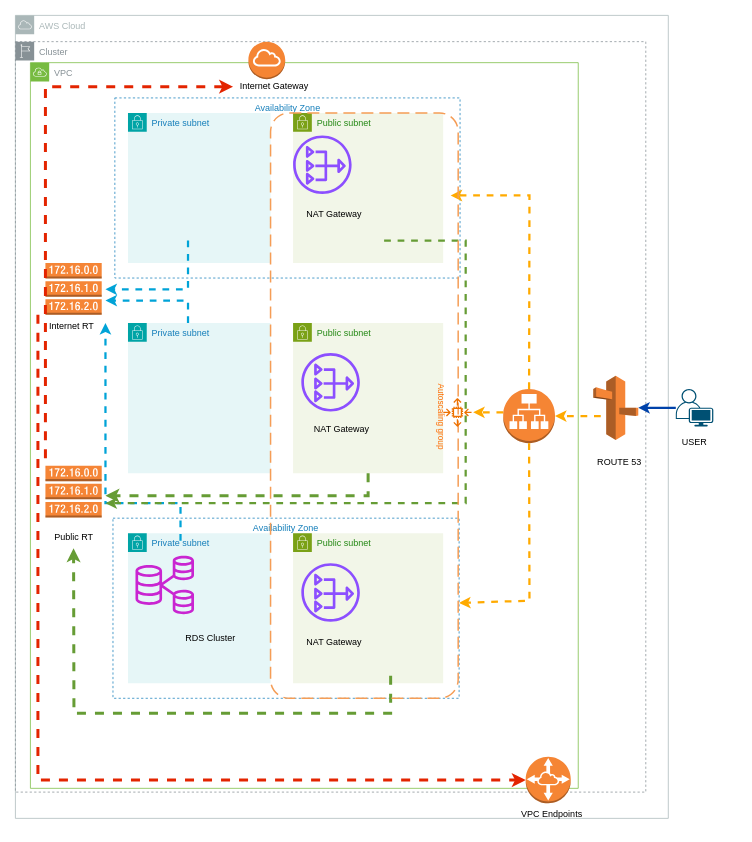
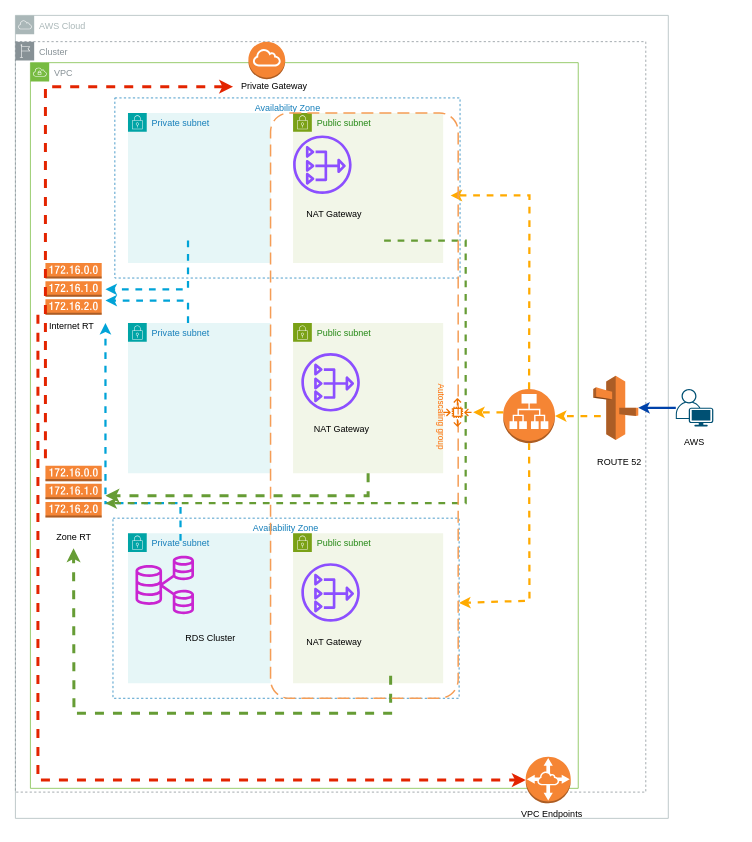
node "Internet Gateway": label "Internet Gateway" -> "Private Gateway"
node "USER": label "USER" -> "AWS"
node "ROUTE 53": label "ROUTE 53" -> "ROUTE 52"
node "Public RT": label "Public RT" -> "Zone RT"
